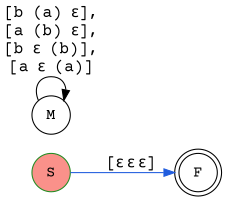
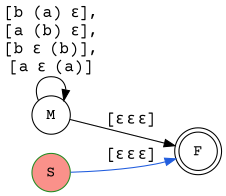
edge "M" -> "F": added, label "[ε ε ε]"
